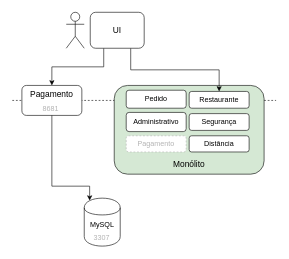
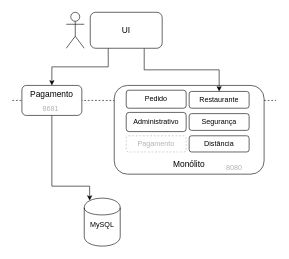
node "UI": size 54x36 -> 72x36
node "Monólito": fillcolor #d5e8d4 -> #ffffff
node "8080": added
node "3307": removed
